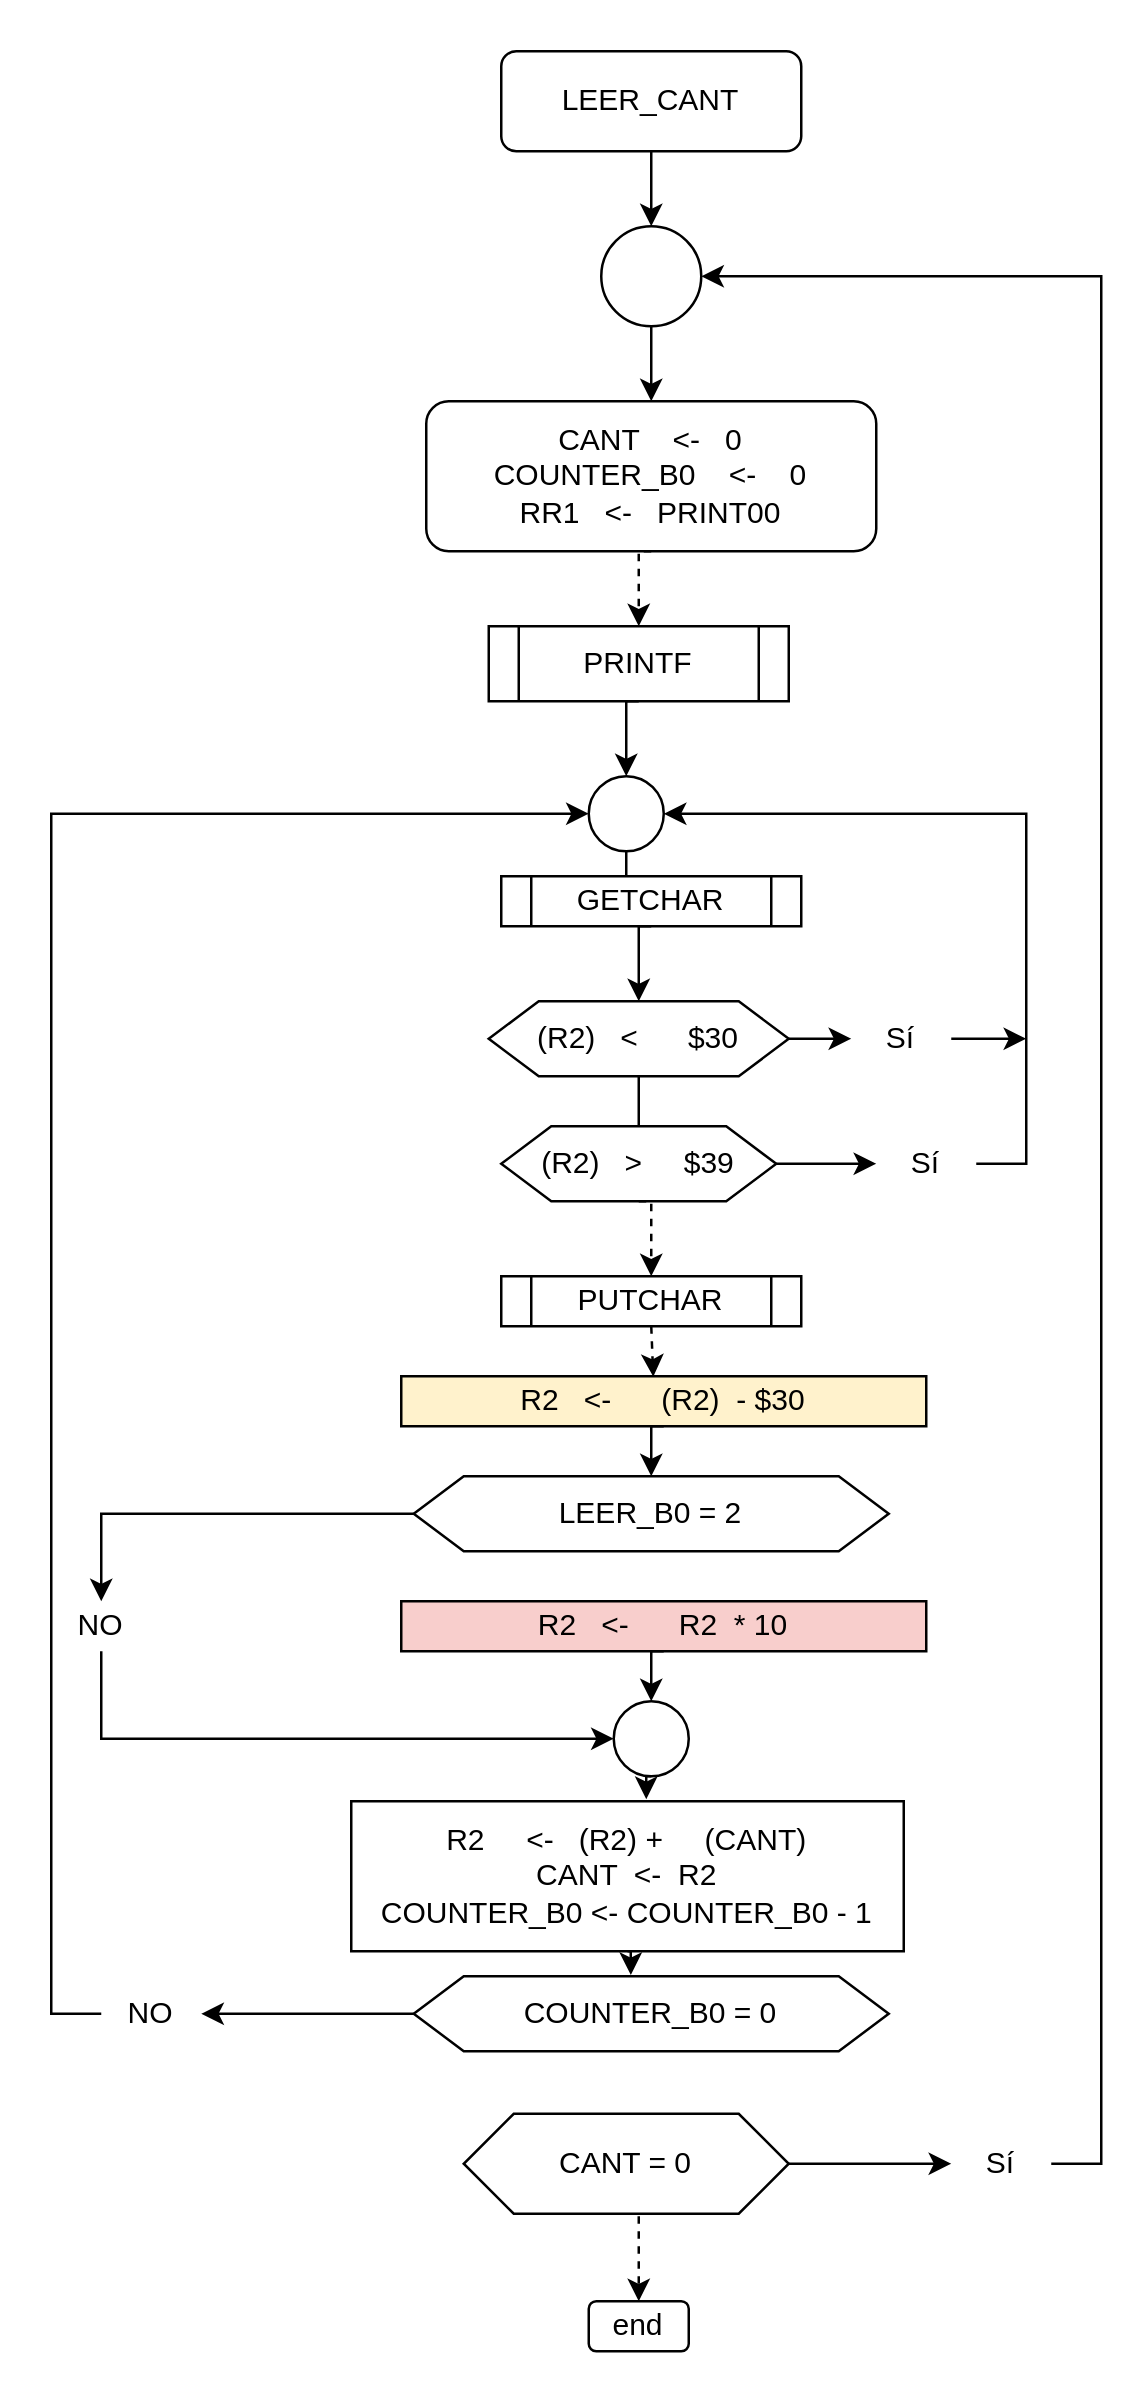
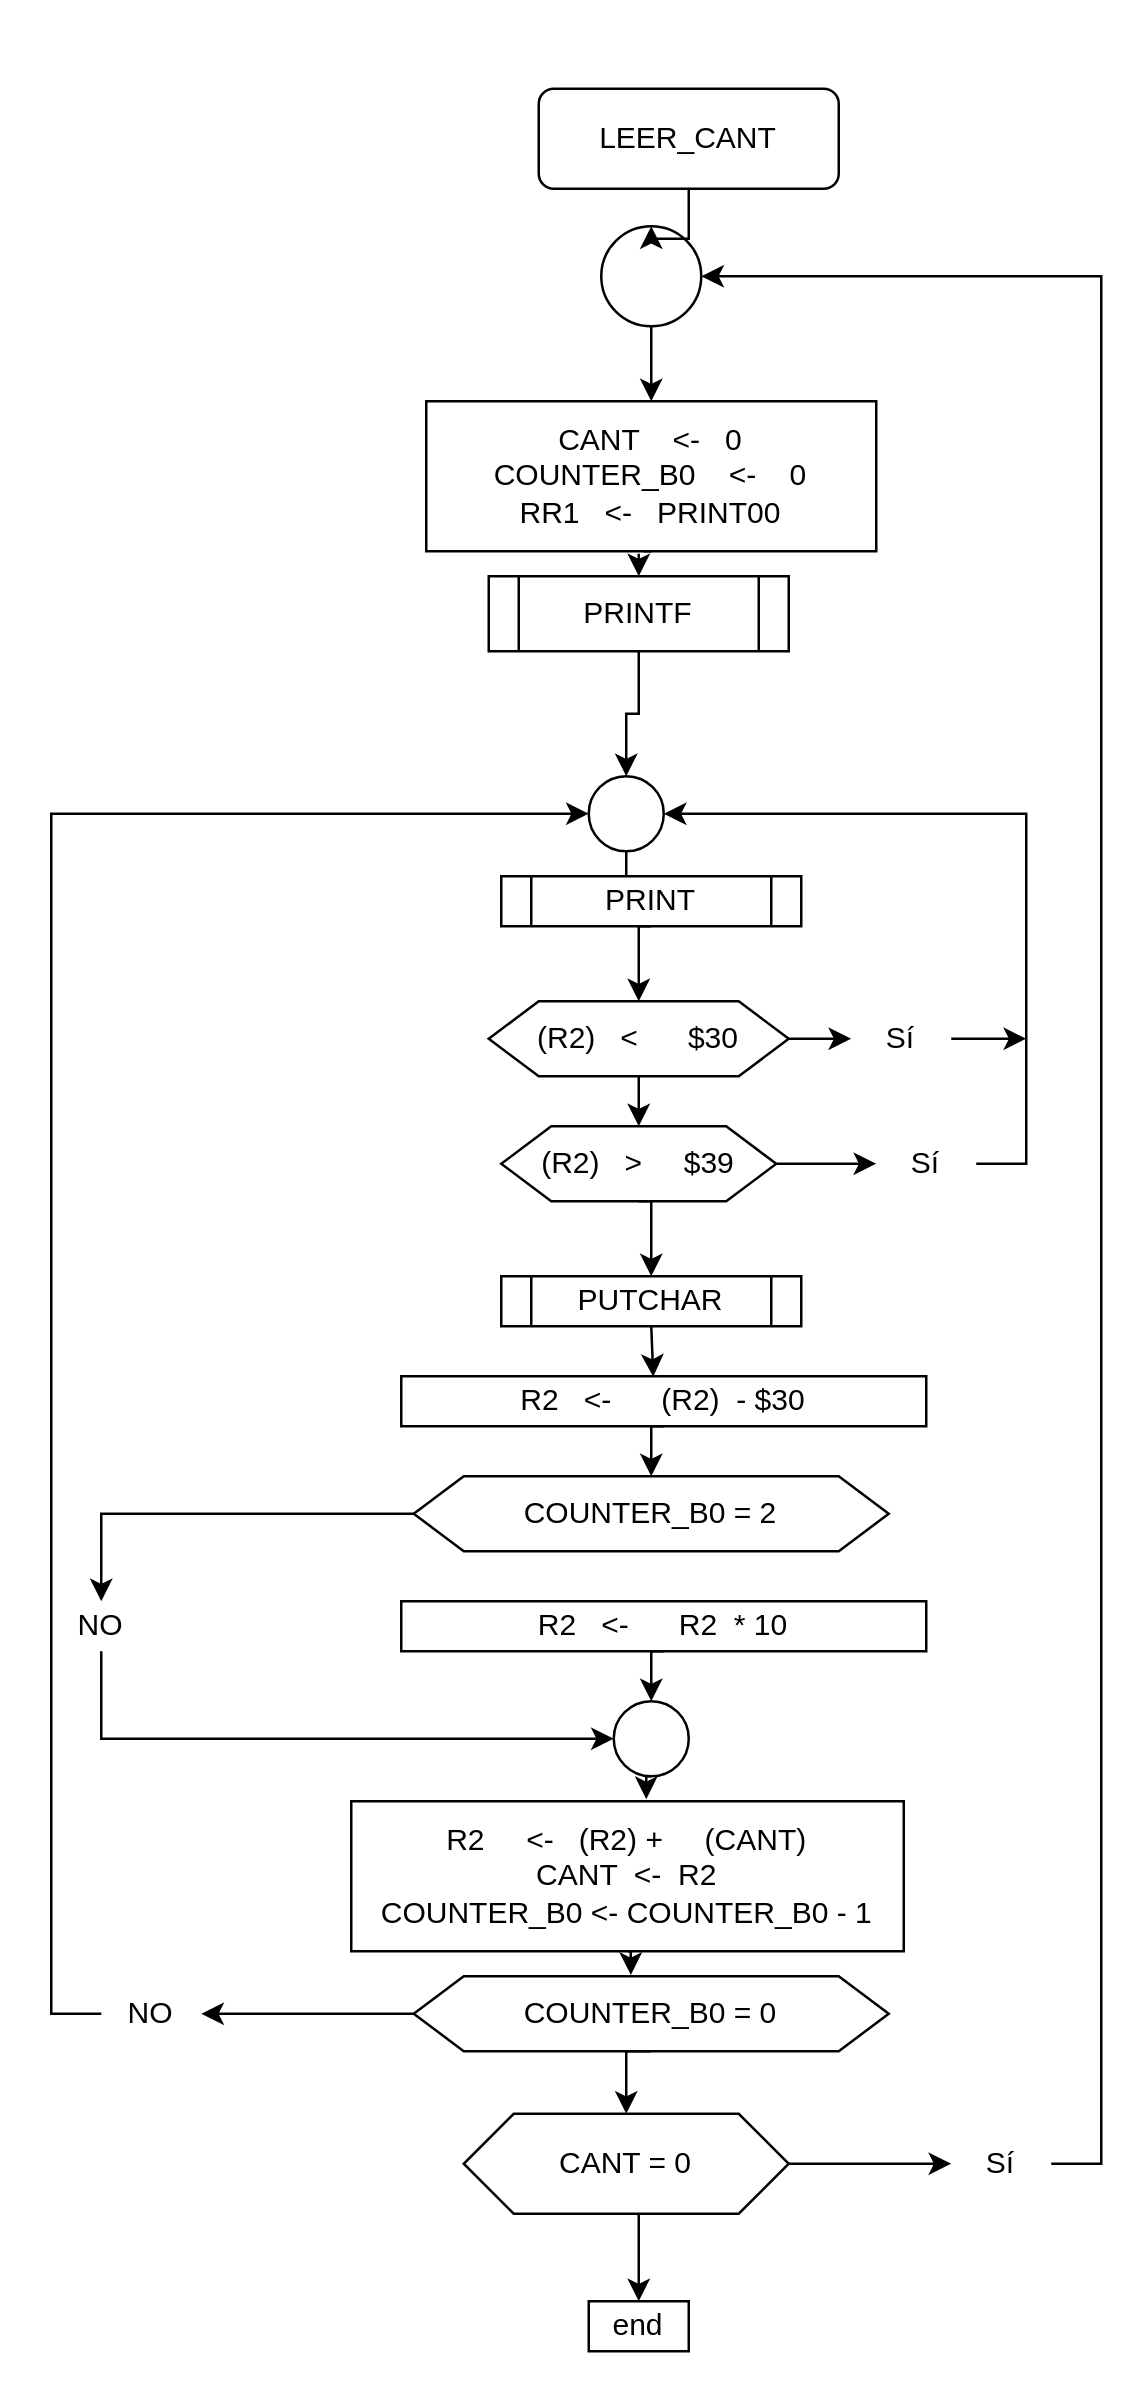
node "LEER_CANT": moved (651, 101) -> (689, 139)
node "CANT <- 0 COUNTER_B0 <- 0 RR1 <- PRINT00": shape rounded rectangle -> rectangle
node "PRINTF": moved (639, 664) -> (639, 614)
node "GETCHAR": label "GETCHAR" -> "PRINT"
edge "(R2) < $30" -- "(R2) > $39": arrowhead none -> classic
edge "(R2) > $39" -> "PUTCHAR": style dashed -> solid
edge "PUTCHAR" -> "R2 <- (R2) - $30": style dashed -> solid
node "R2 <- (R2) - $30": fillcolor #fff2cc -> #ffffff
node "LEER_B0 = 2": label "LEER_B0 = 2" -> "COUNTER_B0 = 2"
node "R2 <- R2 * 10": fillcolor #f8cecc -> #ffffff
edge "COUNTER_B0 = 0" -> "CANT = 0": added
edge "CANT = 0" -> "end": style dashed -> solid
node "end": shape rounded rectangle -> rectangle
